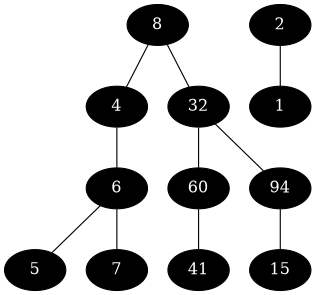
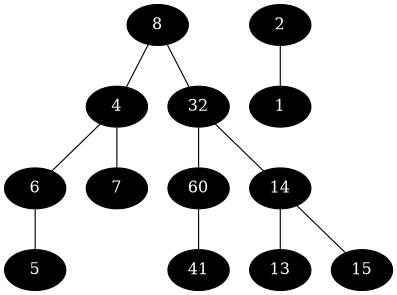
node "94": label "94" -> "14"
edge "6" -- "7": now "4" -- "7"
node "13": added
